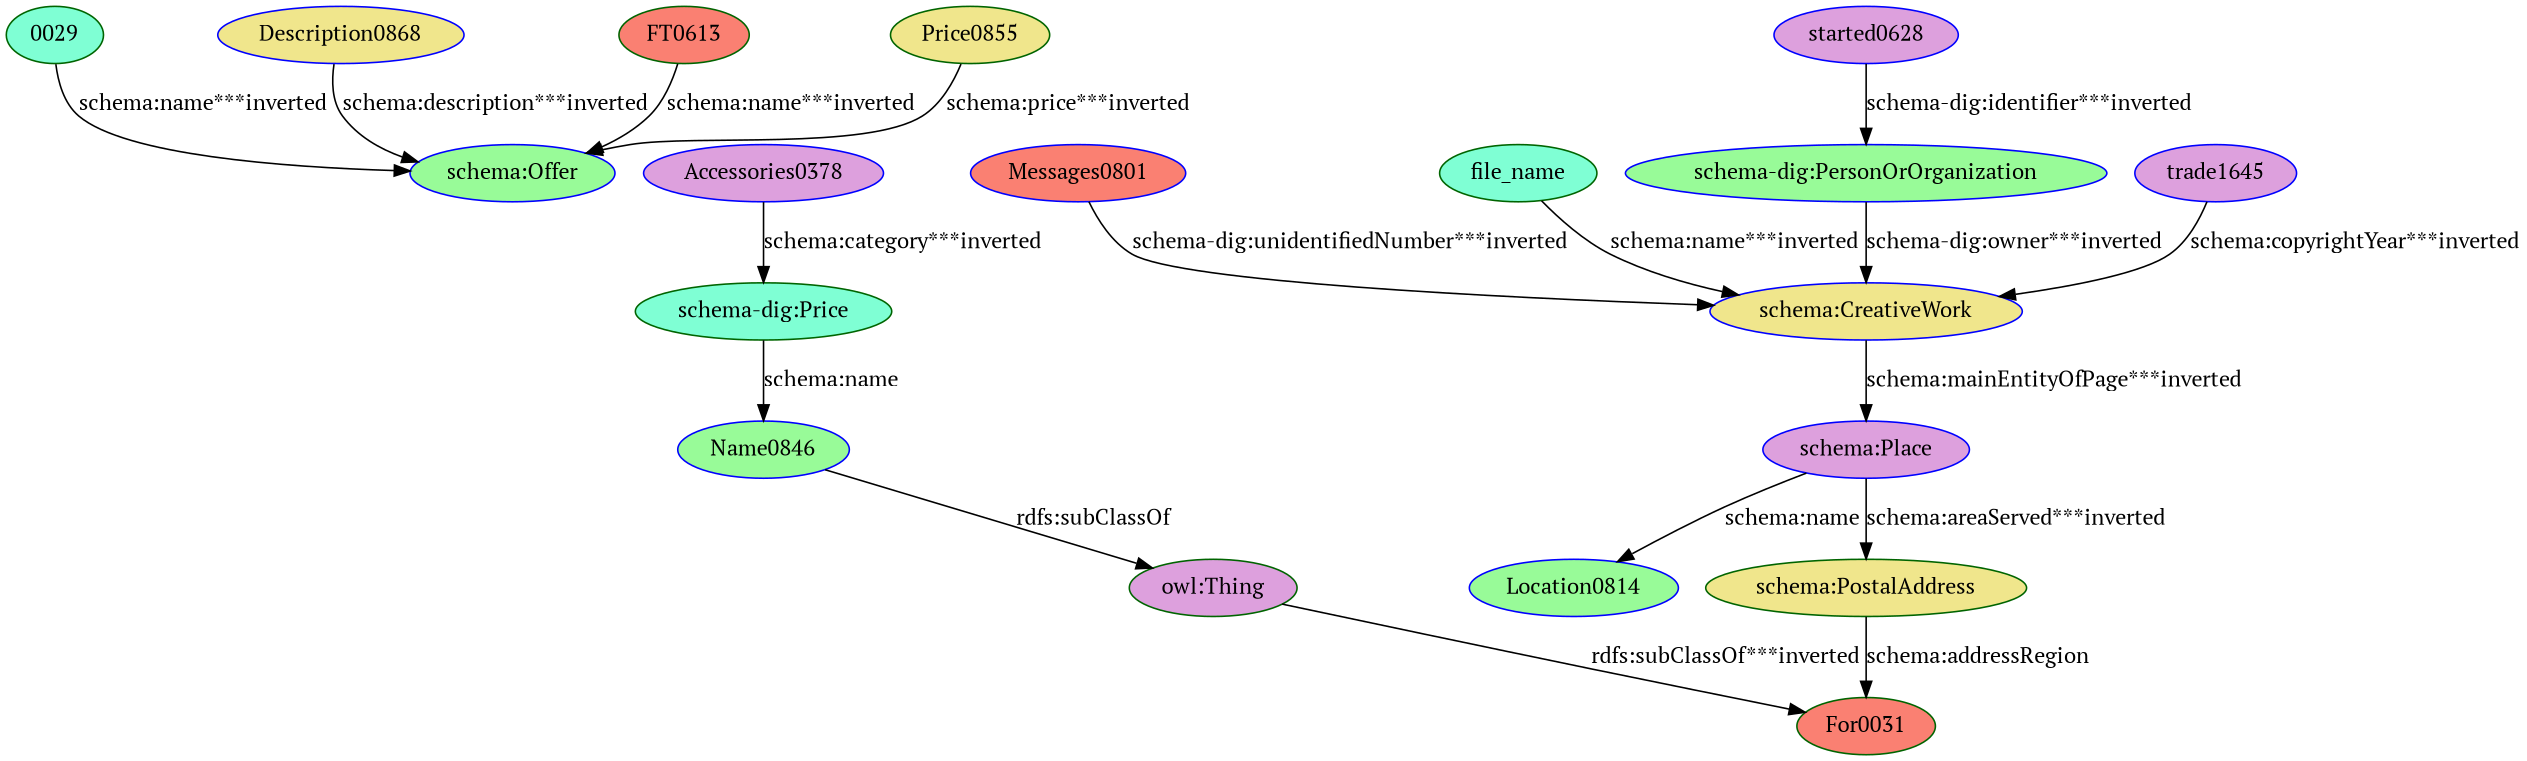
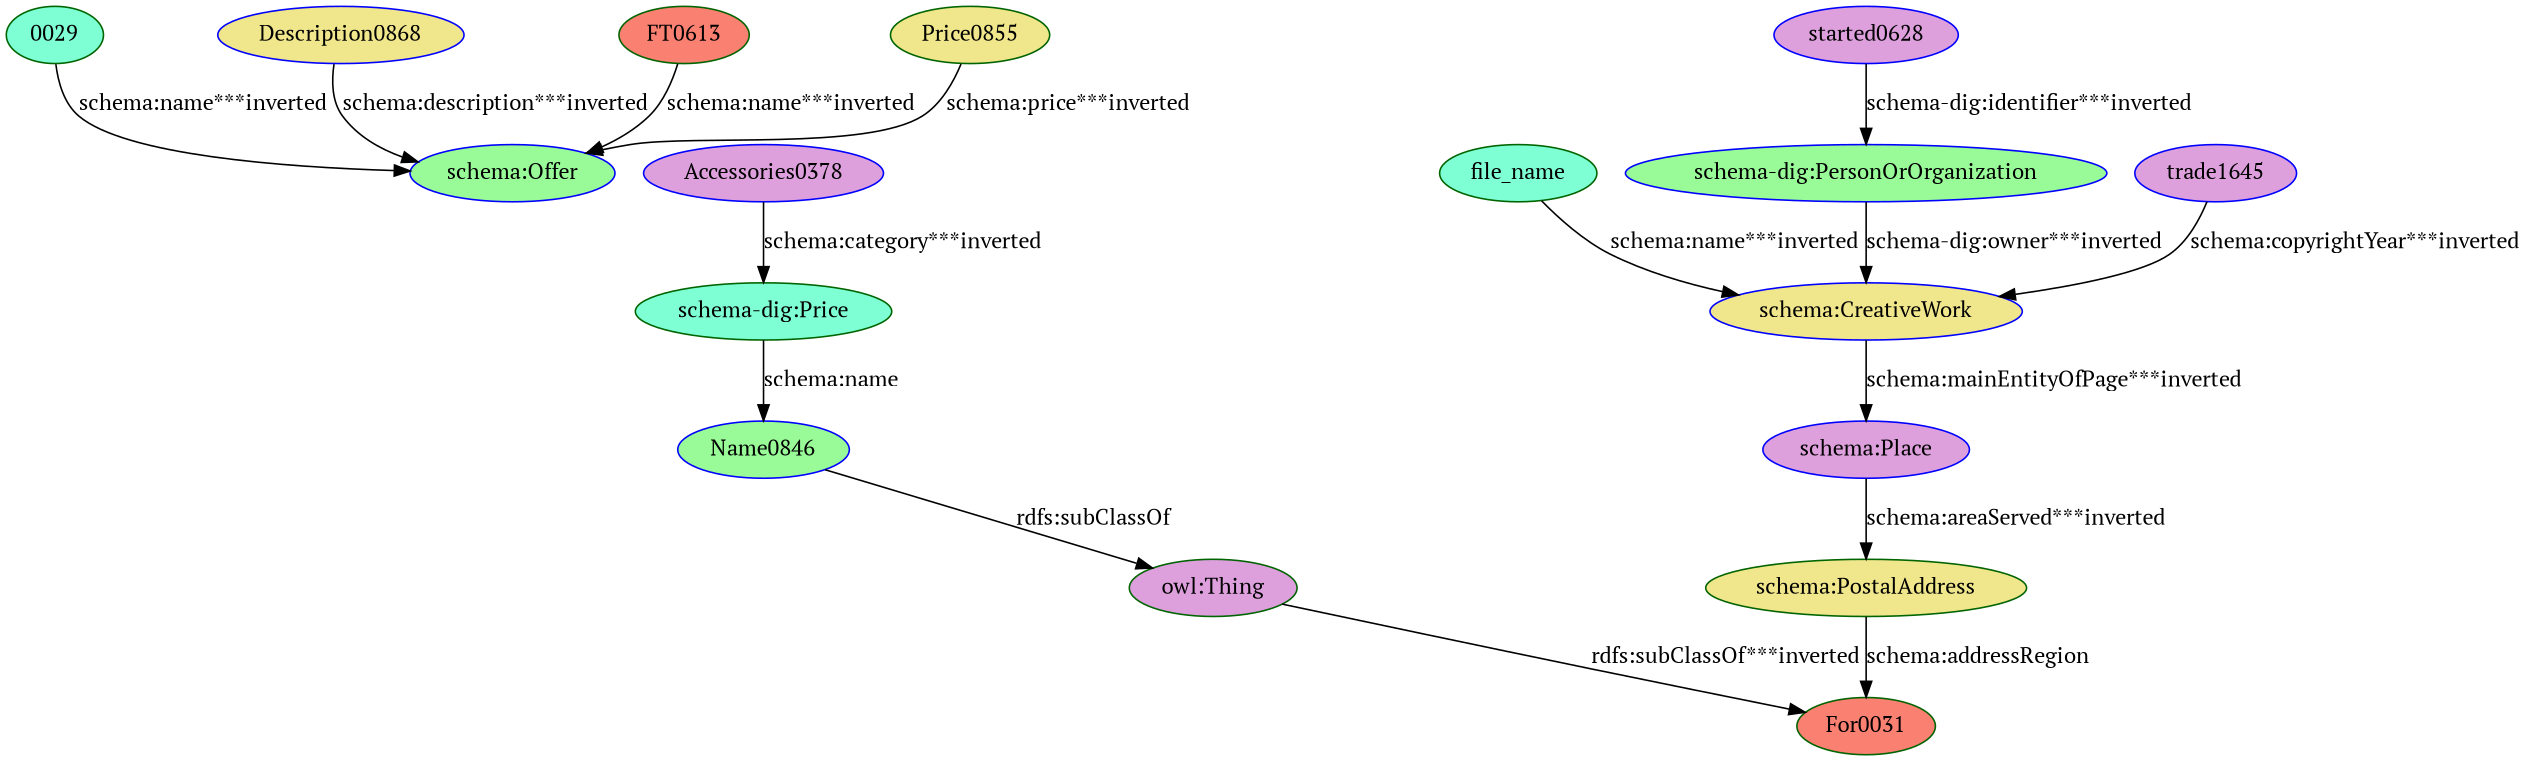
node "Messages0801": removed
node "Location0814": removed
